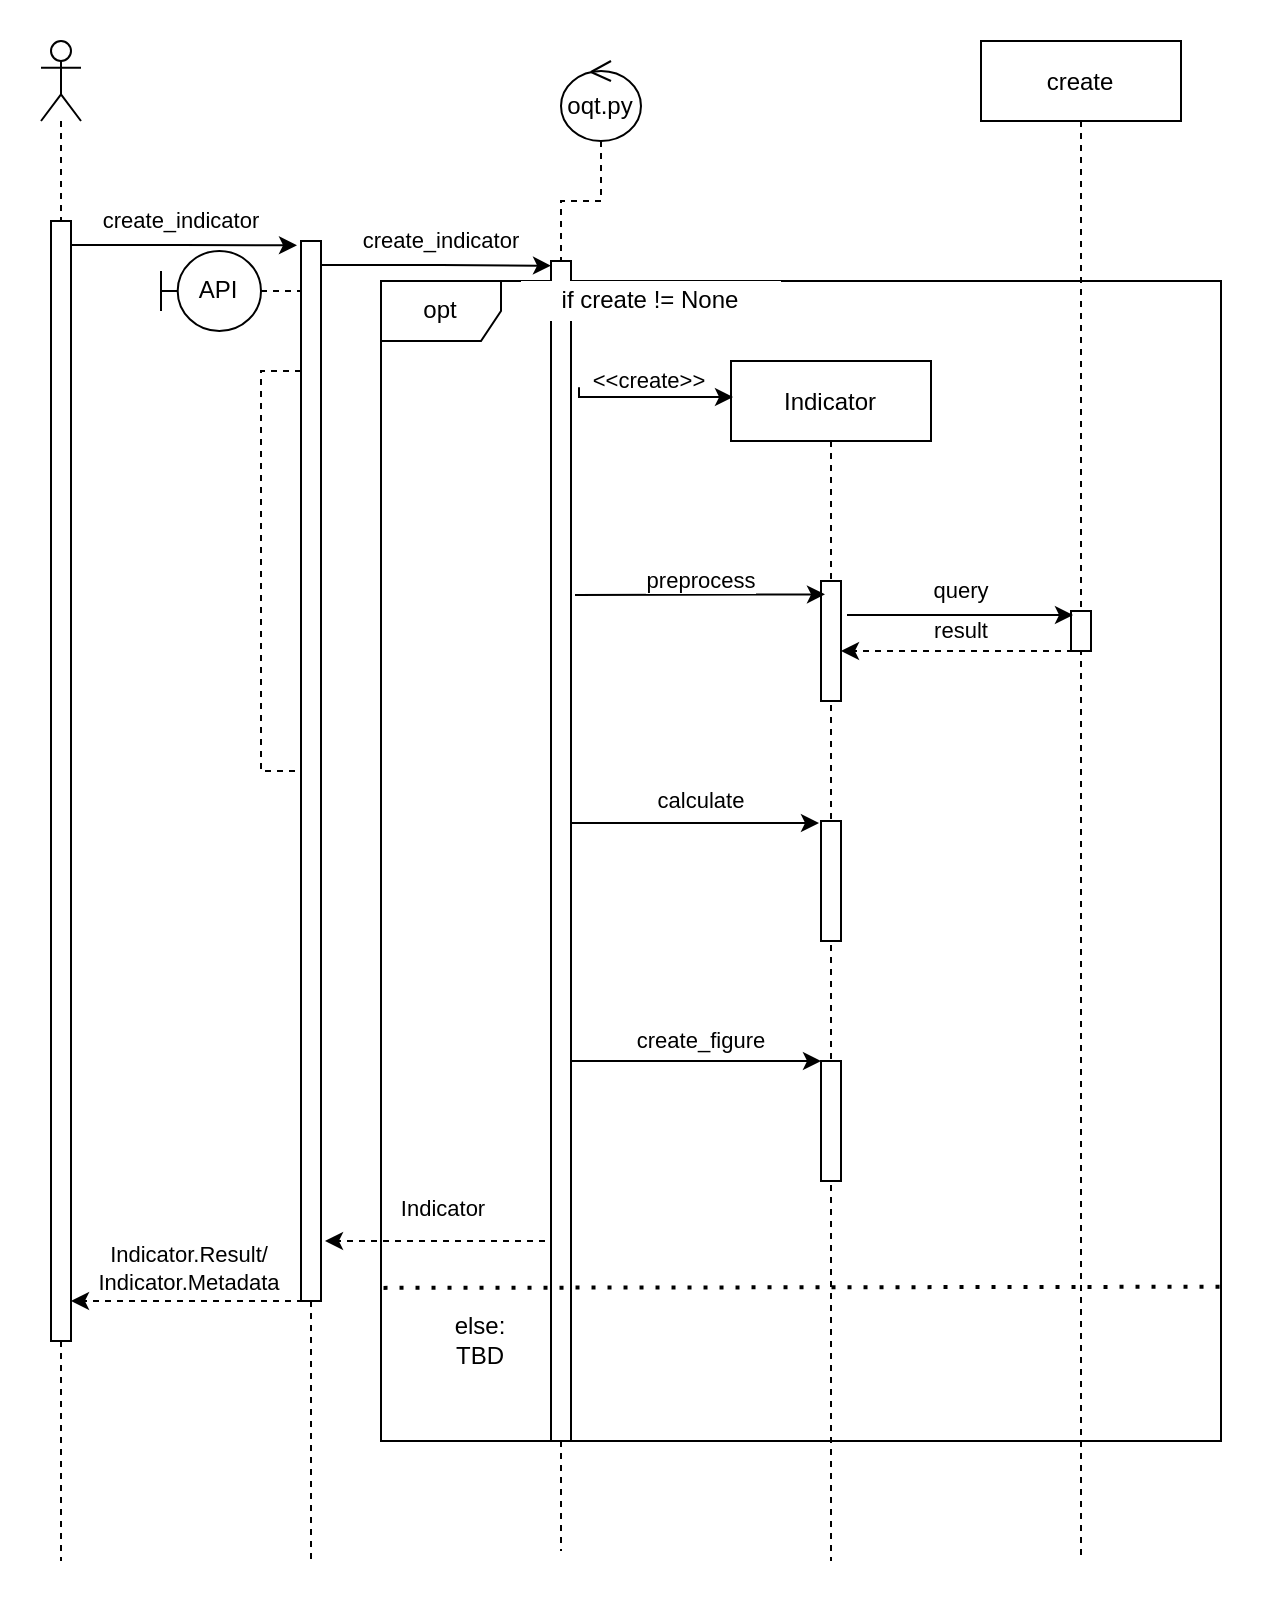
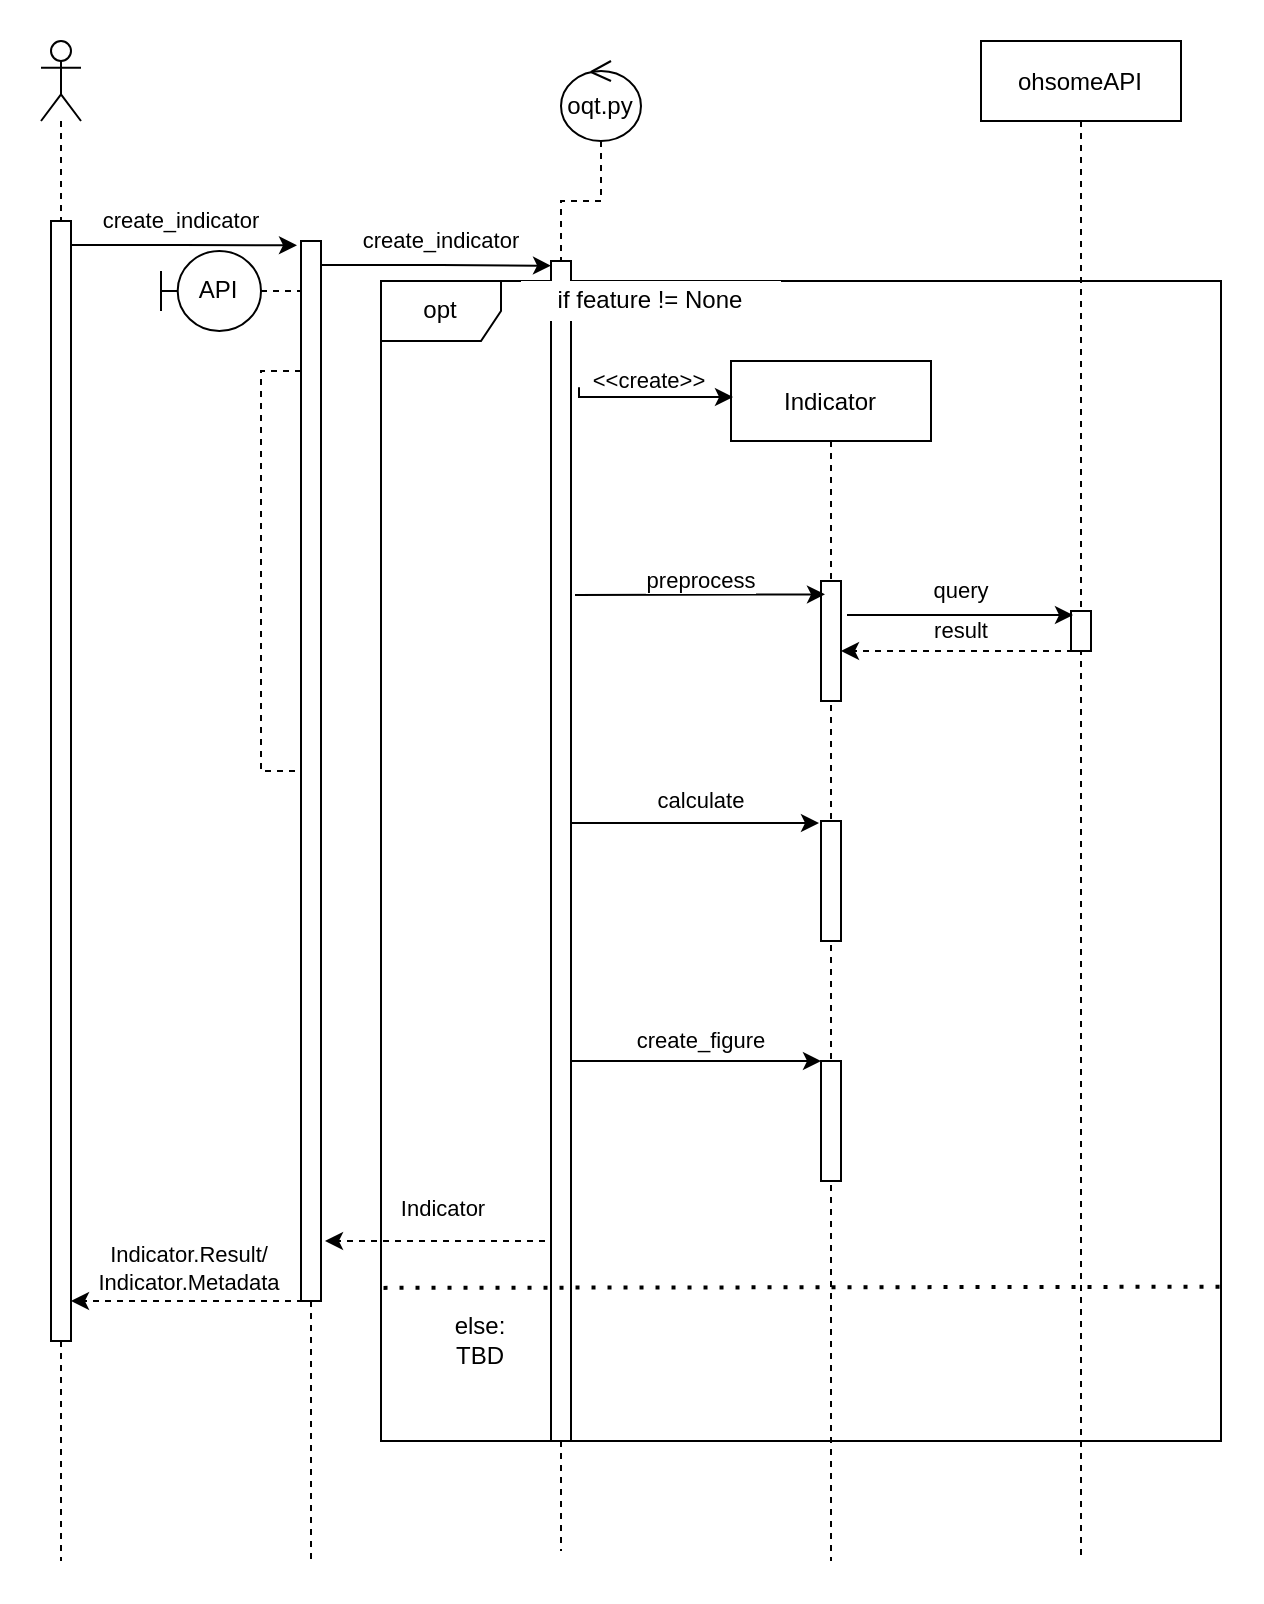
node "create": label "create" -> "ohsomeAPI"
node "if create != None": label "if create != None" -> "if feature != None"
